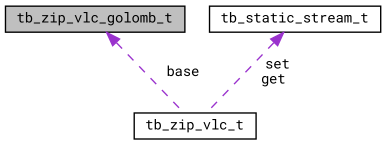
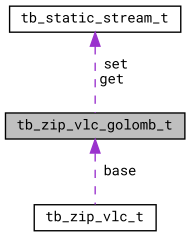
edge "tb_zip_vlc_t" -> "tb_static_stream_t": now "tb_zip_vlc_golomb_t" -> "tb_static_stream_t"
